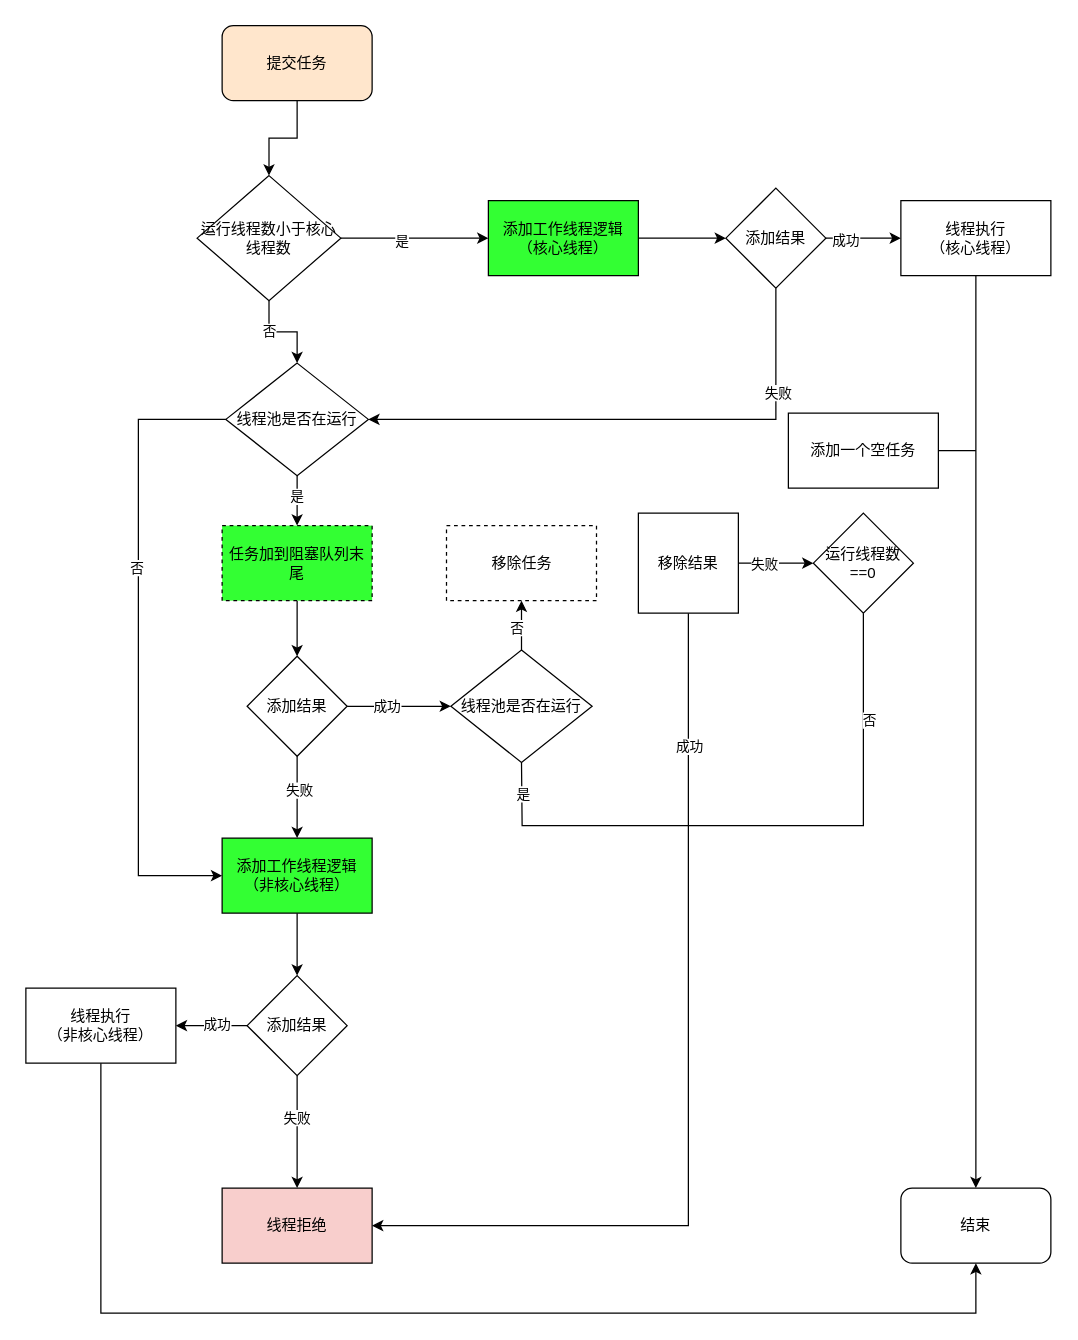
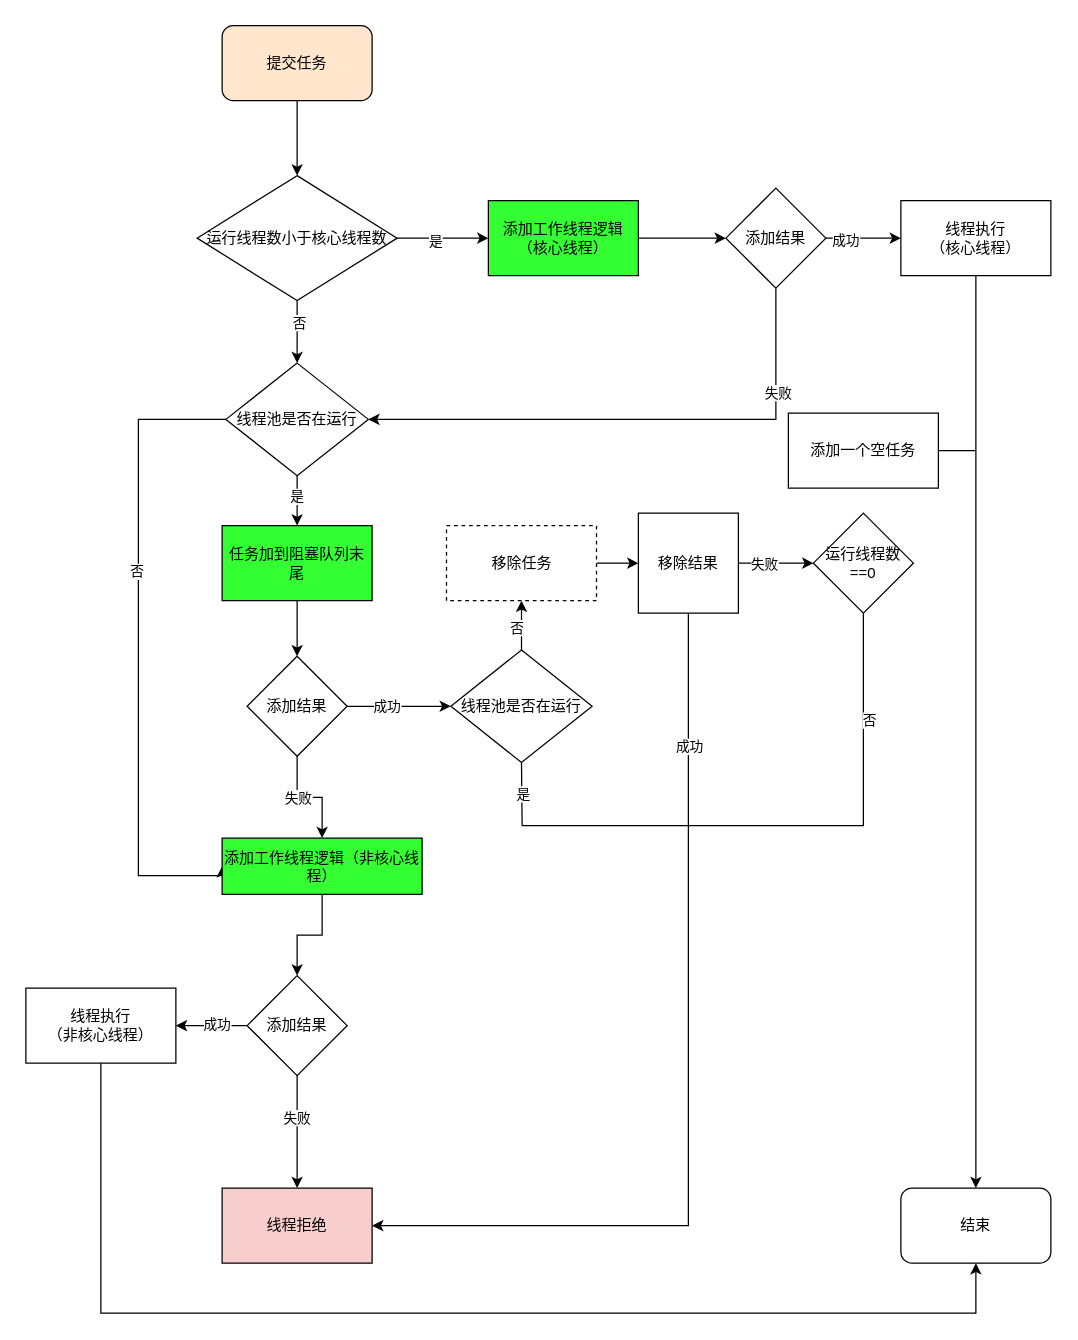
node "运行线程数小于核心线程数": size 144x125 -> 200x125
node "任务加到阻塞队列末尾": style dashed -> solid
edge "移除任务" -> "移除结果": added
node "添加工作线程逻辑（非核心线程）": size 150x75 -> 200x56
